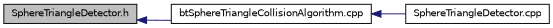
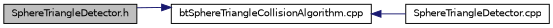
edge "btSphereTriangleCollisionAlgorithm.cpp" -> "SphereTriangleDetector.h": reversed
